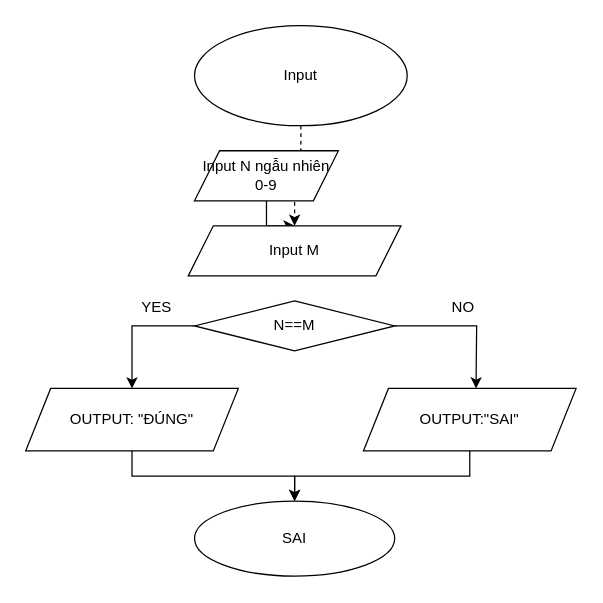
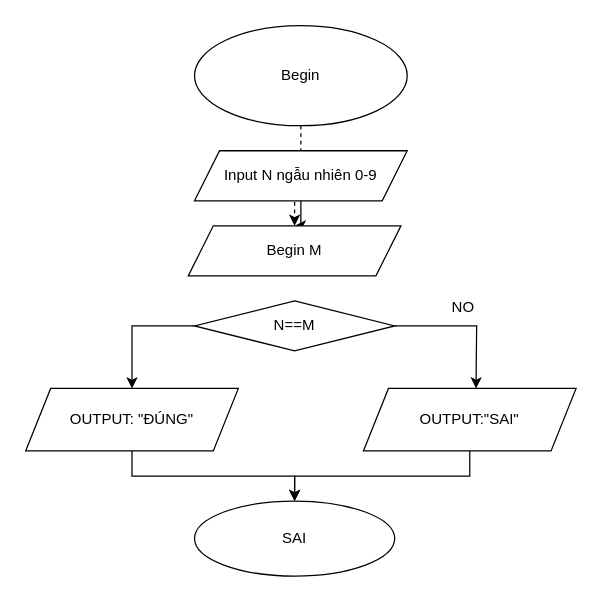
node "Input": label "Input" -> "Begin"
node "Input N ngẫu nhiên 0-9": size 144x50 -> 213x50
node "Input M": label "Input M" -> "Begin M"
node "YES": removed
